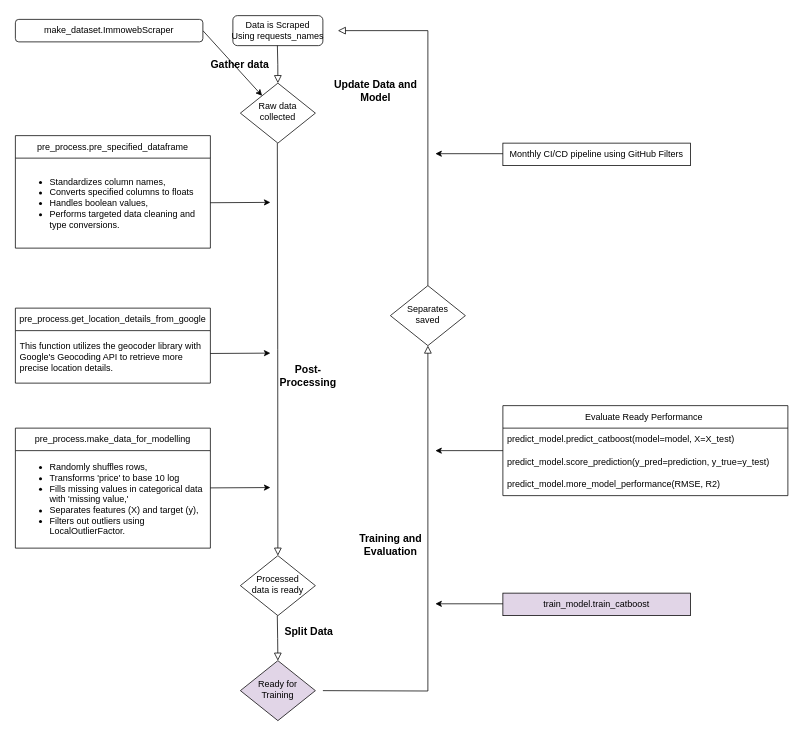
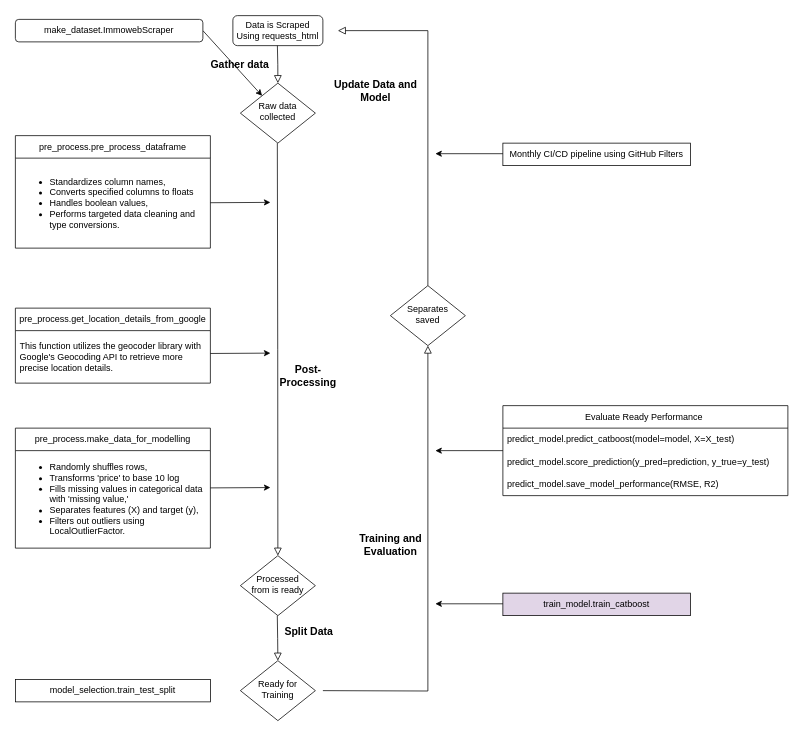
node "Data is Scraped Using requests_names": label "Data is Scraped Using requests_names" -> "Data is Scraped Using requests_html"
node "pre_process.pre_specified_dataframe": label "pre_process.pre_specified_dataframe" -> "pre_process.pre_process_dataframe"
node "predict_model.more_model_performance(RMSE, R2)": label "predict_model.more_model_performance(RMSE, R2)" -> "predict_model.save_model_performance(RMSE, R2)"
node "Processed data is ready": label "Processed data is ready" -> "Processed from is ready"
node "model_selection.train_test_split": added
node "Ready forTraining": fillcolor #e1d5e7 -> #ffffff
